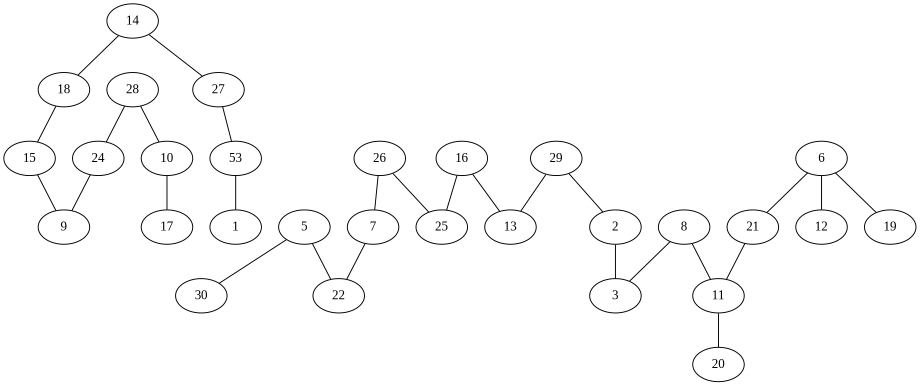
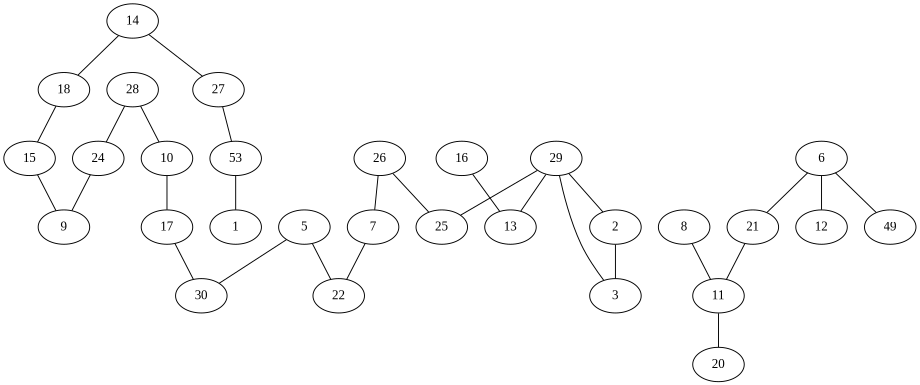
edge "16" -- "25": now "29" -- "25"
node "19": label "19" -> "49"
edge "17" -- "30": added
edge "8" -- "3": now "29" -- "3"
